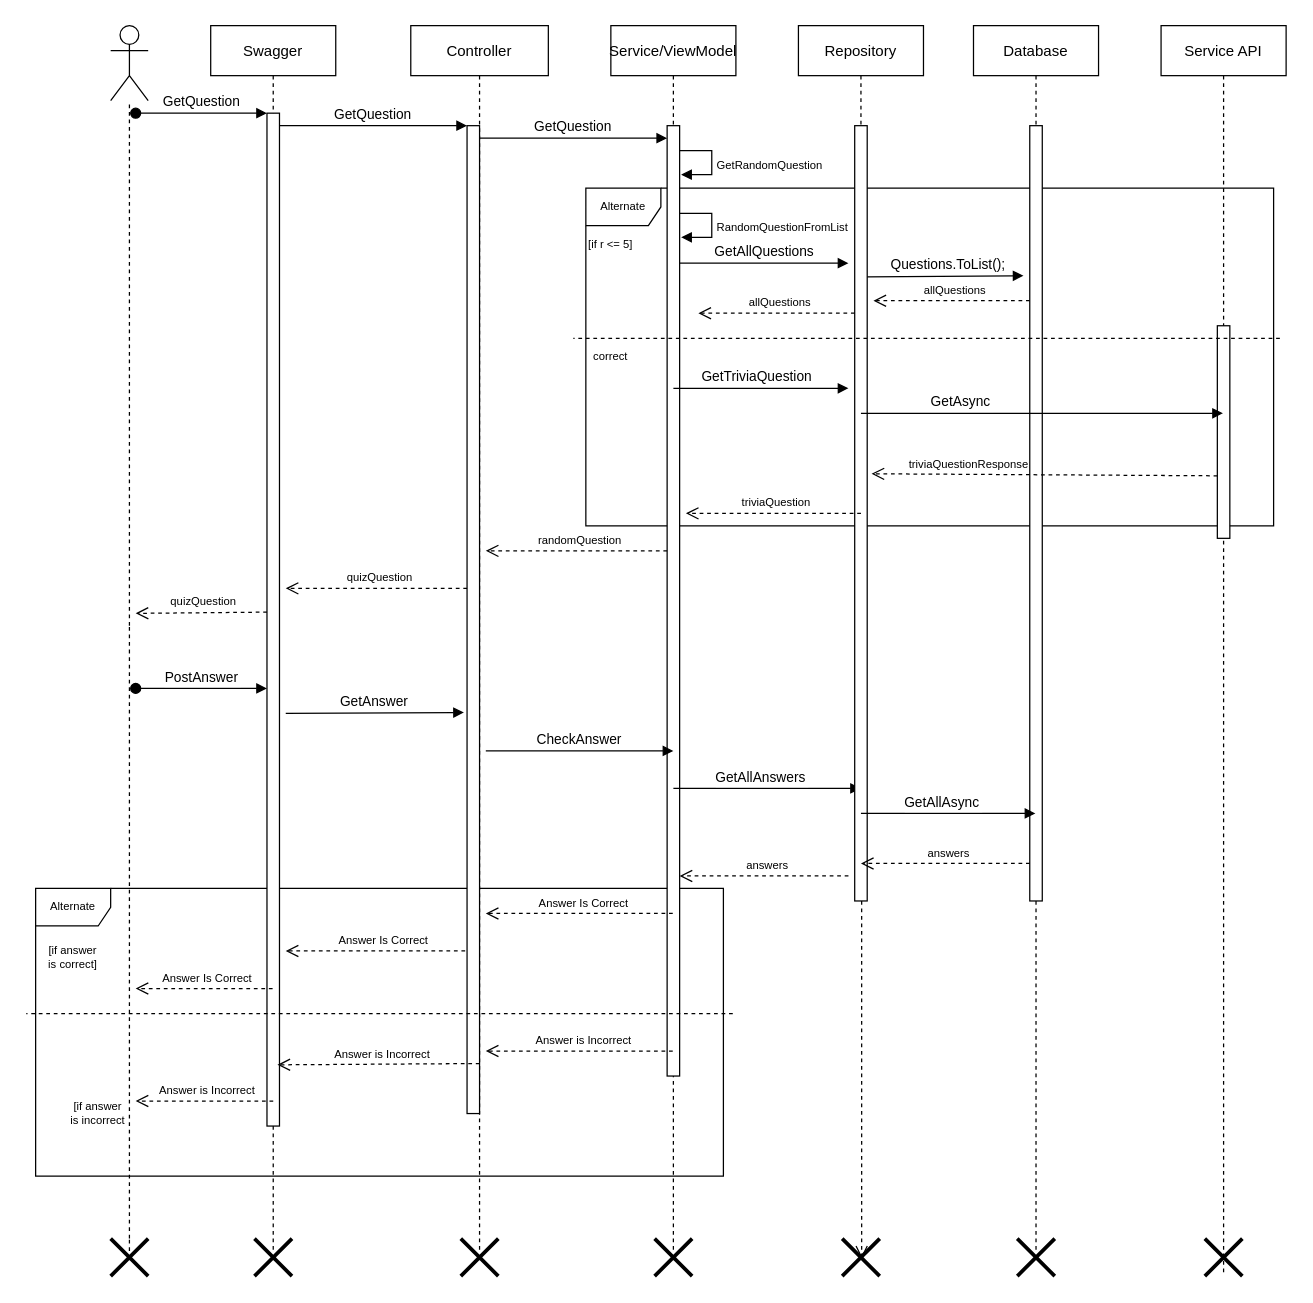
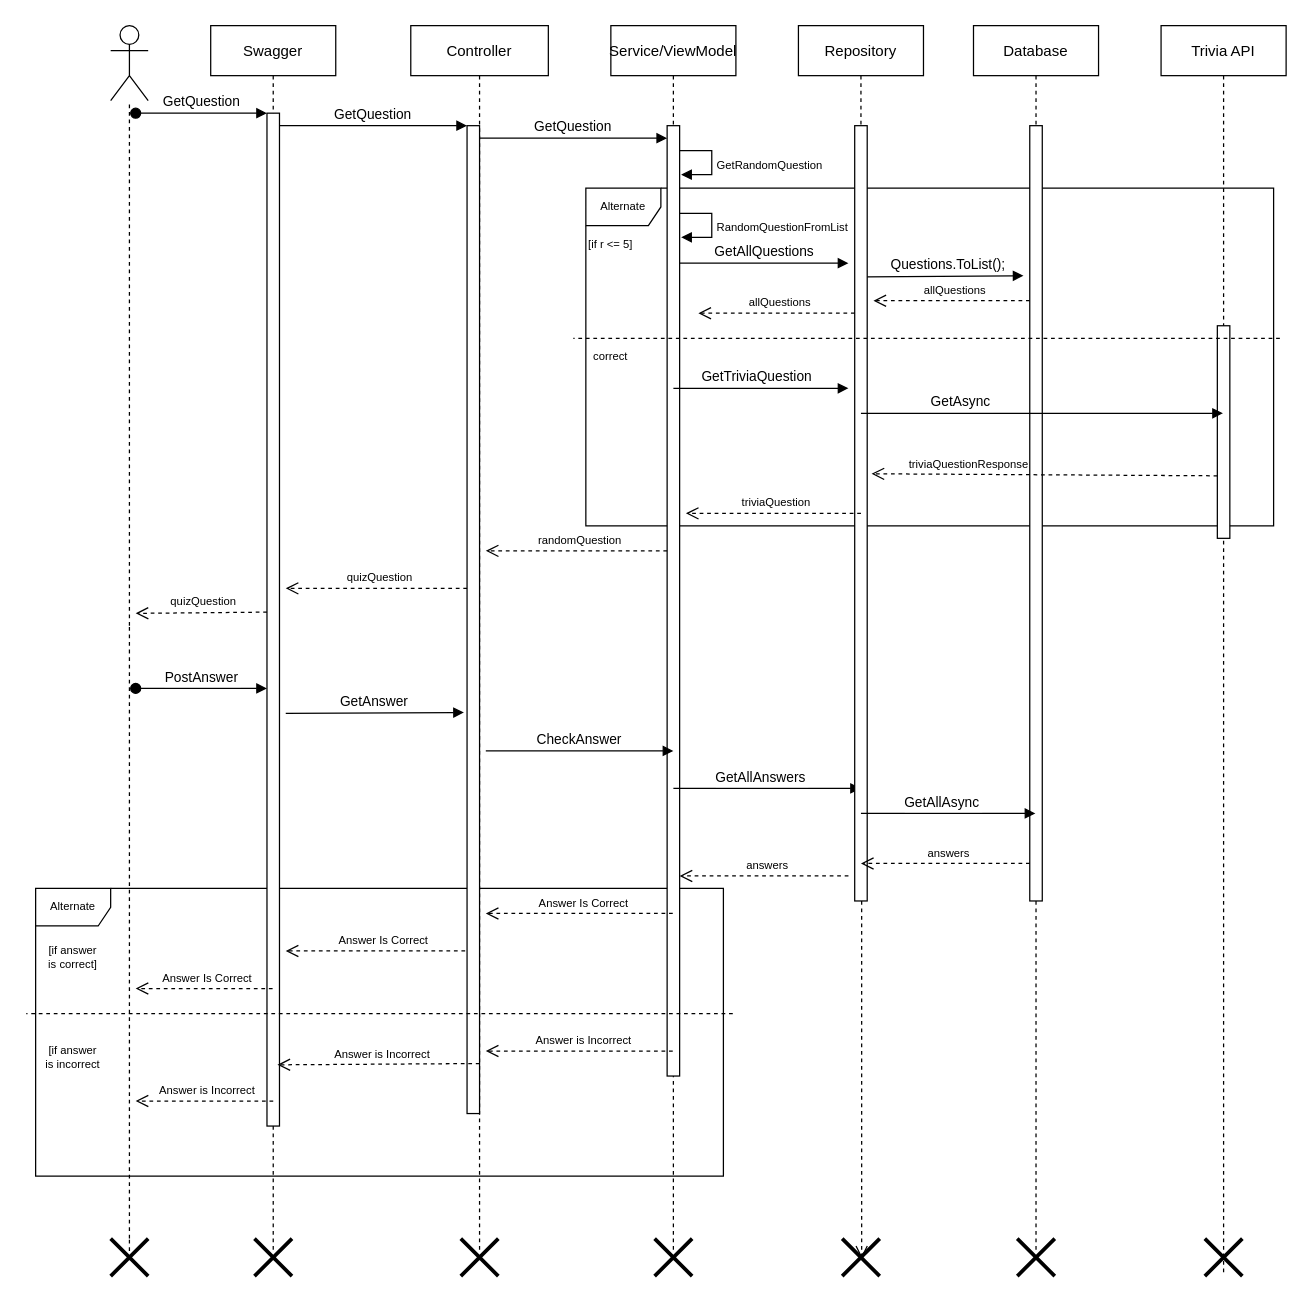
node "Service API": label "Service API" -> "Trivia API"
node "[if answer is incorrect": moved (98, 1113) -> (73, 1057)
